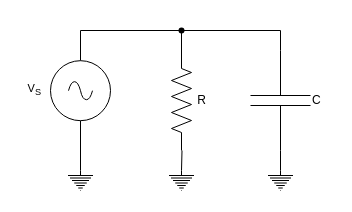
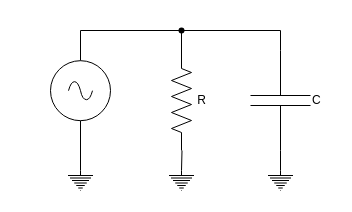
node "VS": removed
